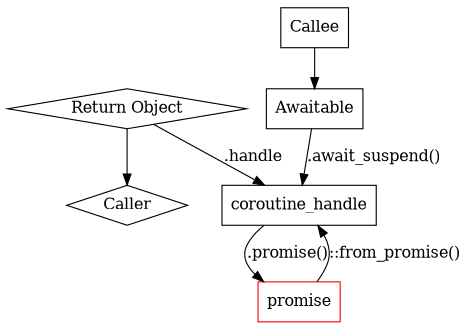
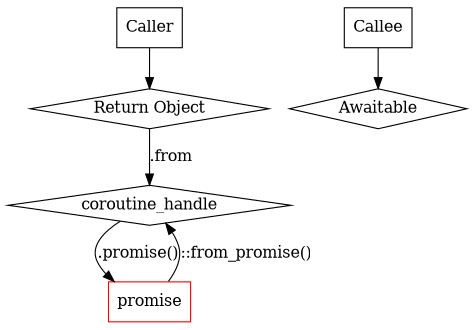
node "Awaitable": shape box -> diamond
edge "Return Object" -> "Caller": reversed
edge "Awaitable" -> "coroutine_handle": removed, label ".await_suspend()"
edge "Return Object" -> "coroutine_handle": label ".handle" -> ".from"
node "Caller": shape diamond -> box
node "coroutine_handle": shape box -> diamond
